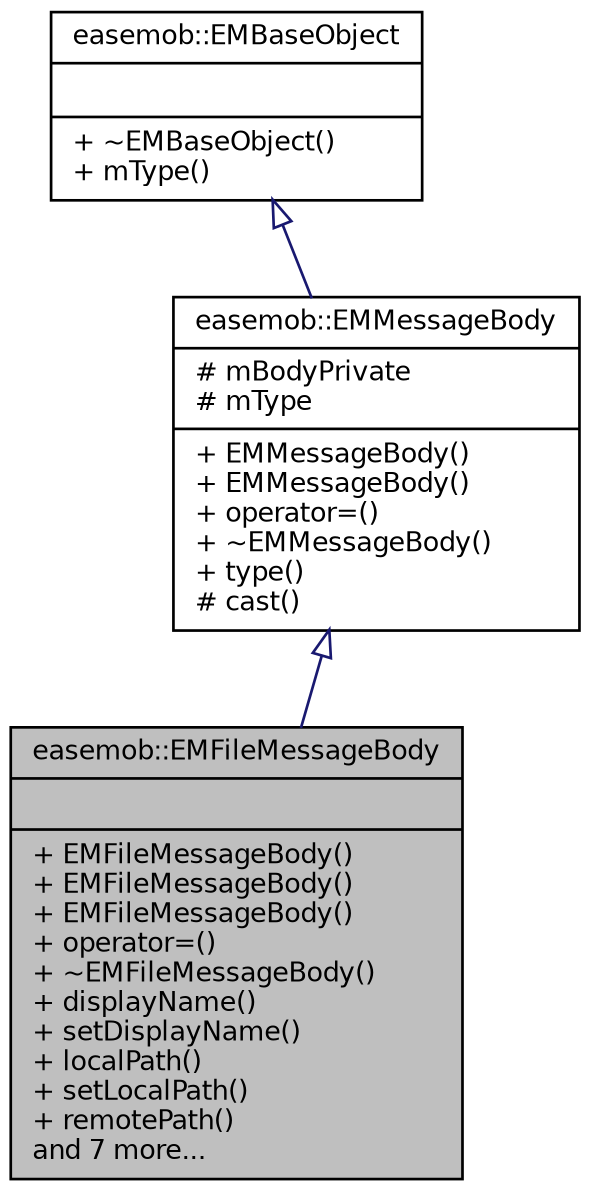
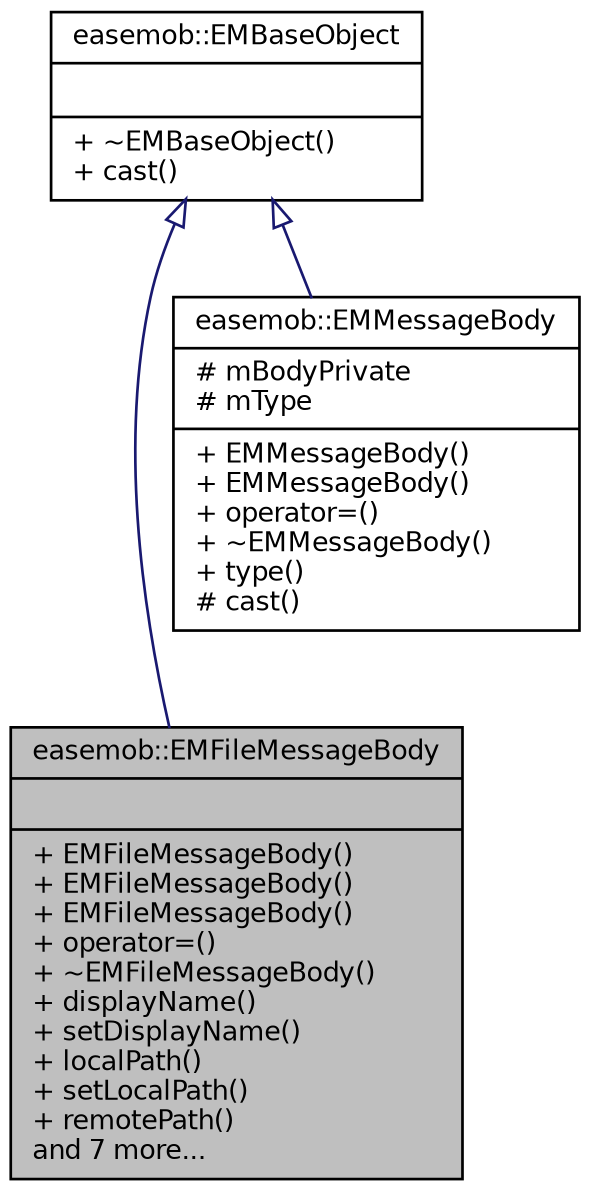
node "easemob::EMBaseObject": text "+ mType()" -> "+ cast()"
edge "easemob::EMFileMessageBody" -> "easemob::EMMessageBody": now "easemob::EMFileMessageBody" -> "easemob::EMBaseObject"
